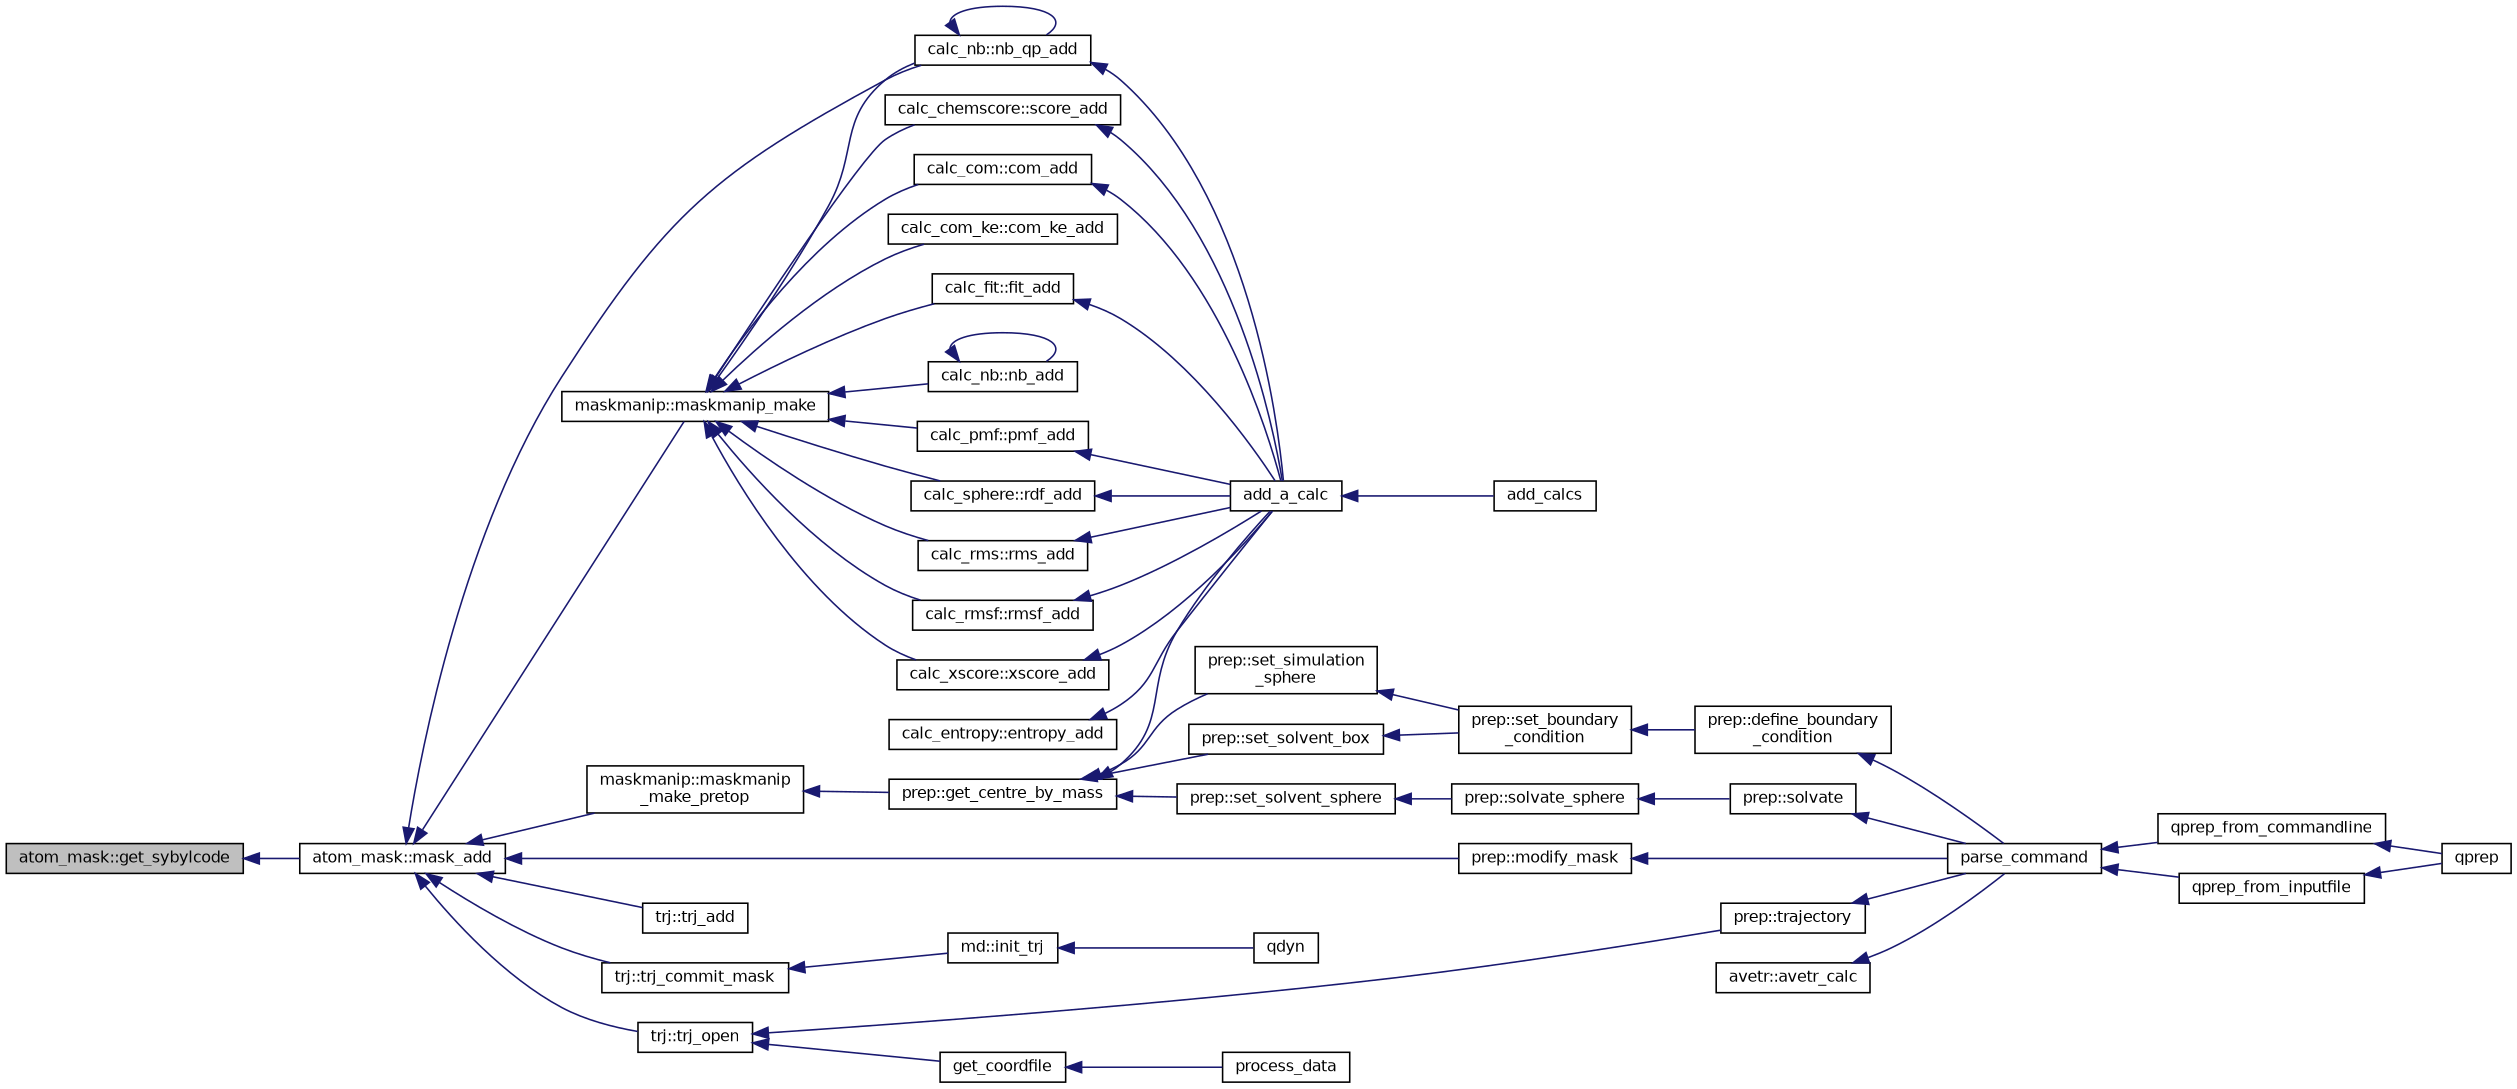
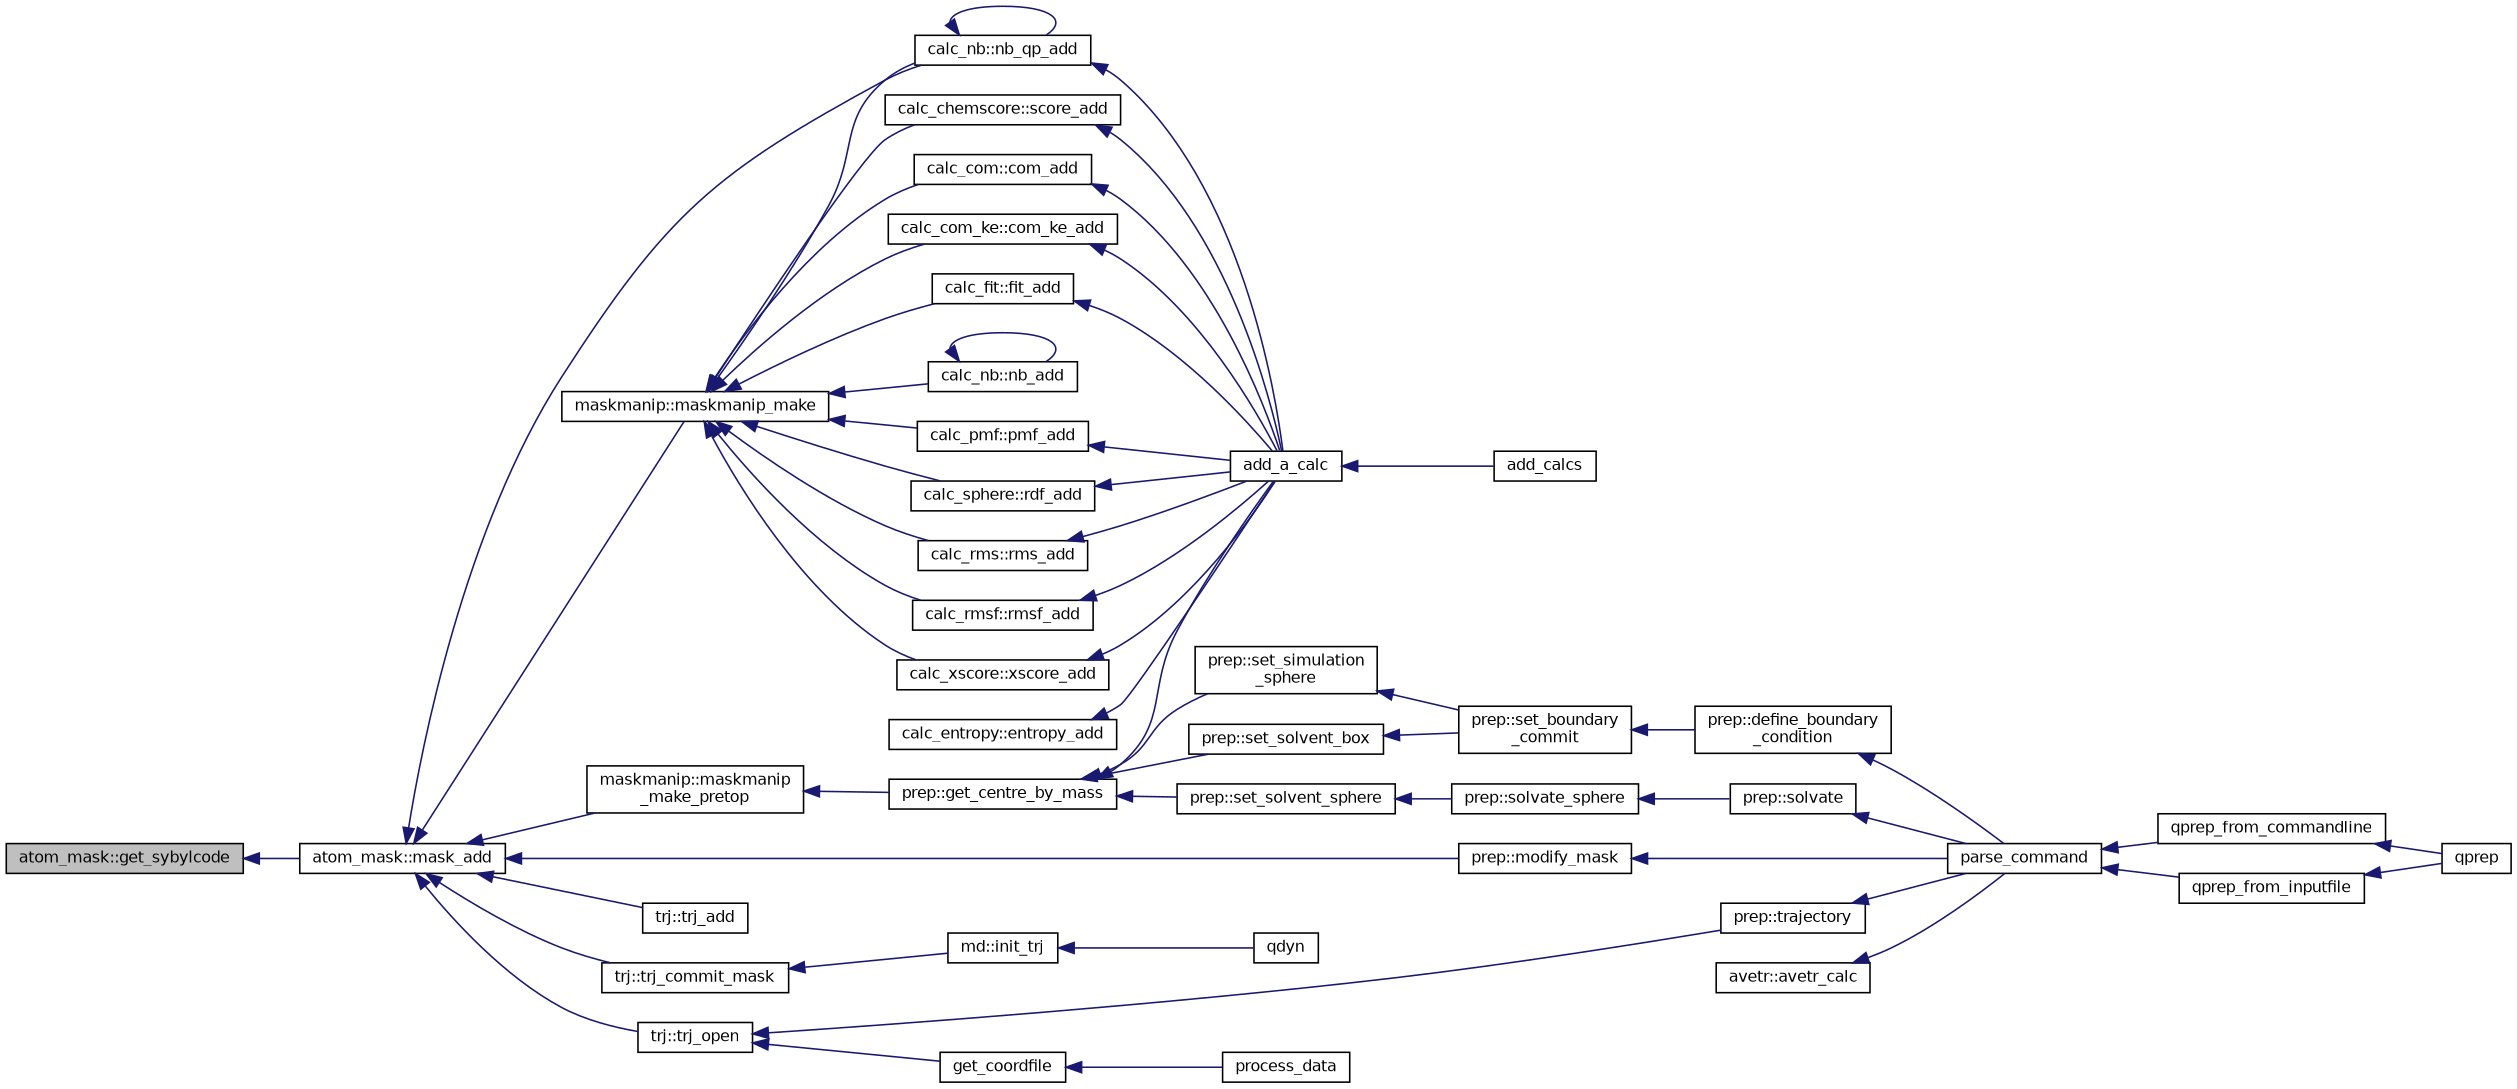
edge "add_a_calc" -> "calc_com_ke::com_ke_add": added
node "prep::set_boundary _condition": label "prep::set_boundary _condition" -> "prep::set_boundary _commit"
